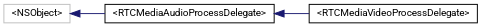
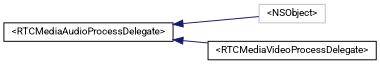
edge "<RTCMediaAudioProcessDelegate>" -> "<NSObject>": reversed
